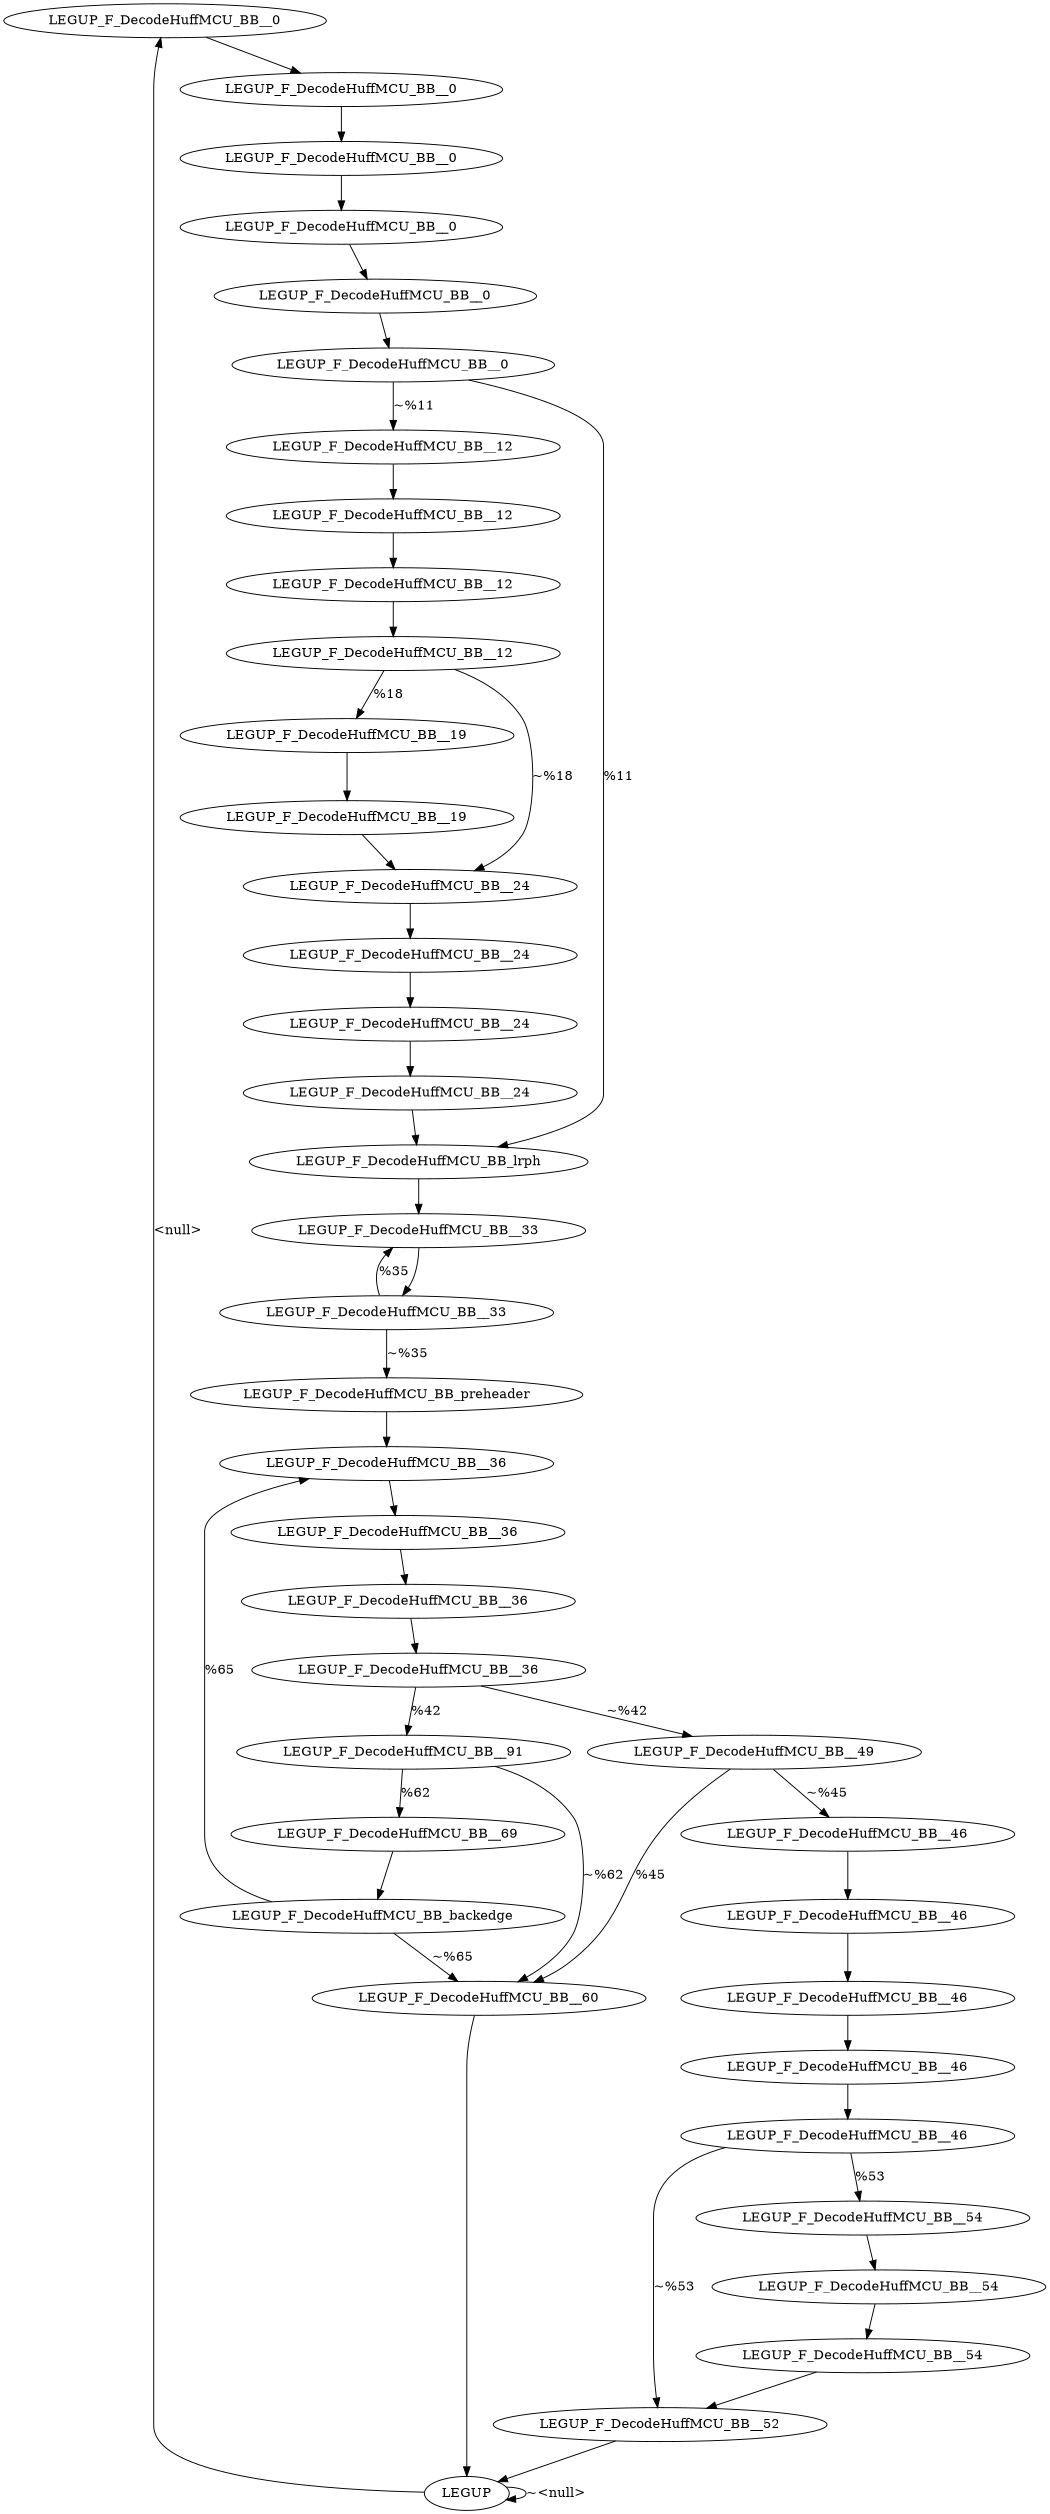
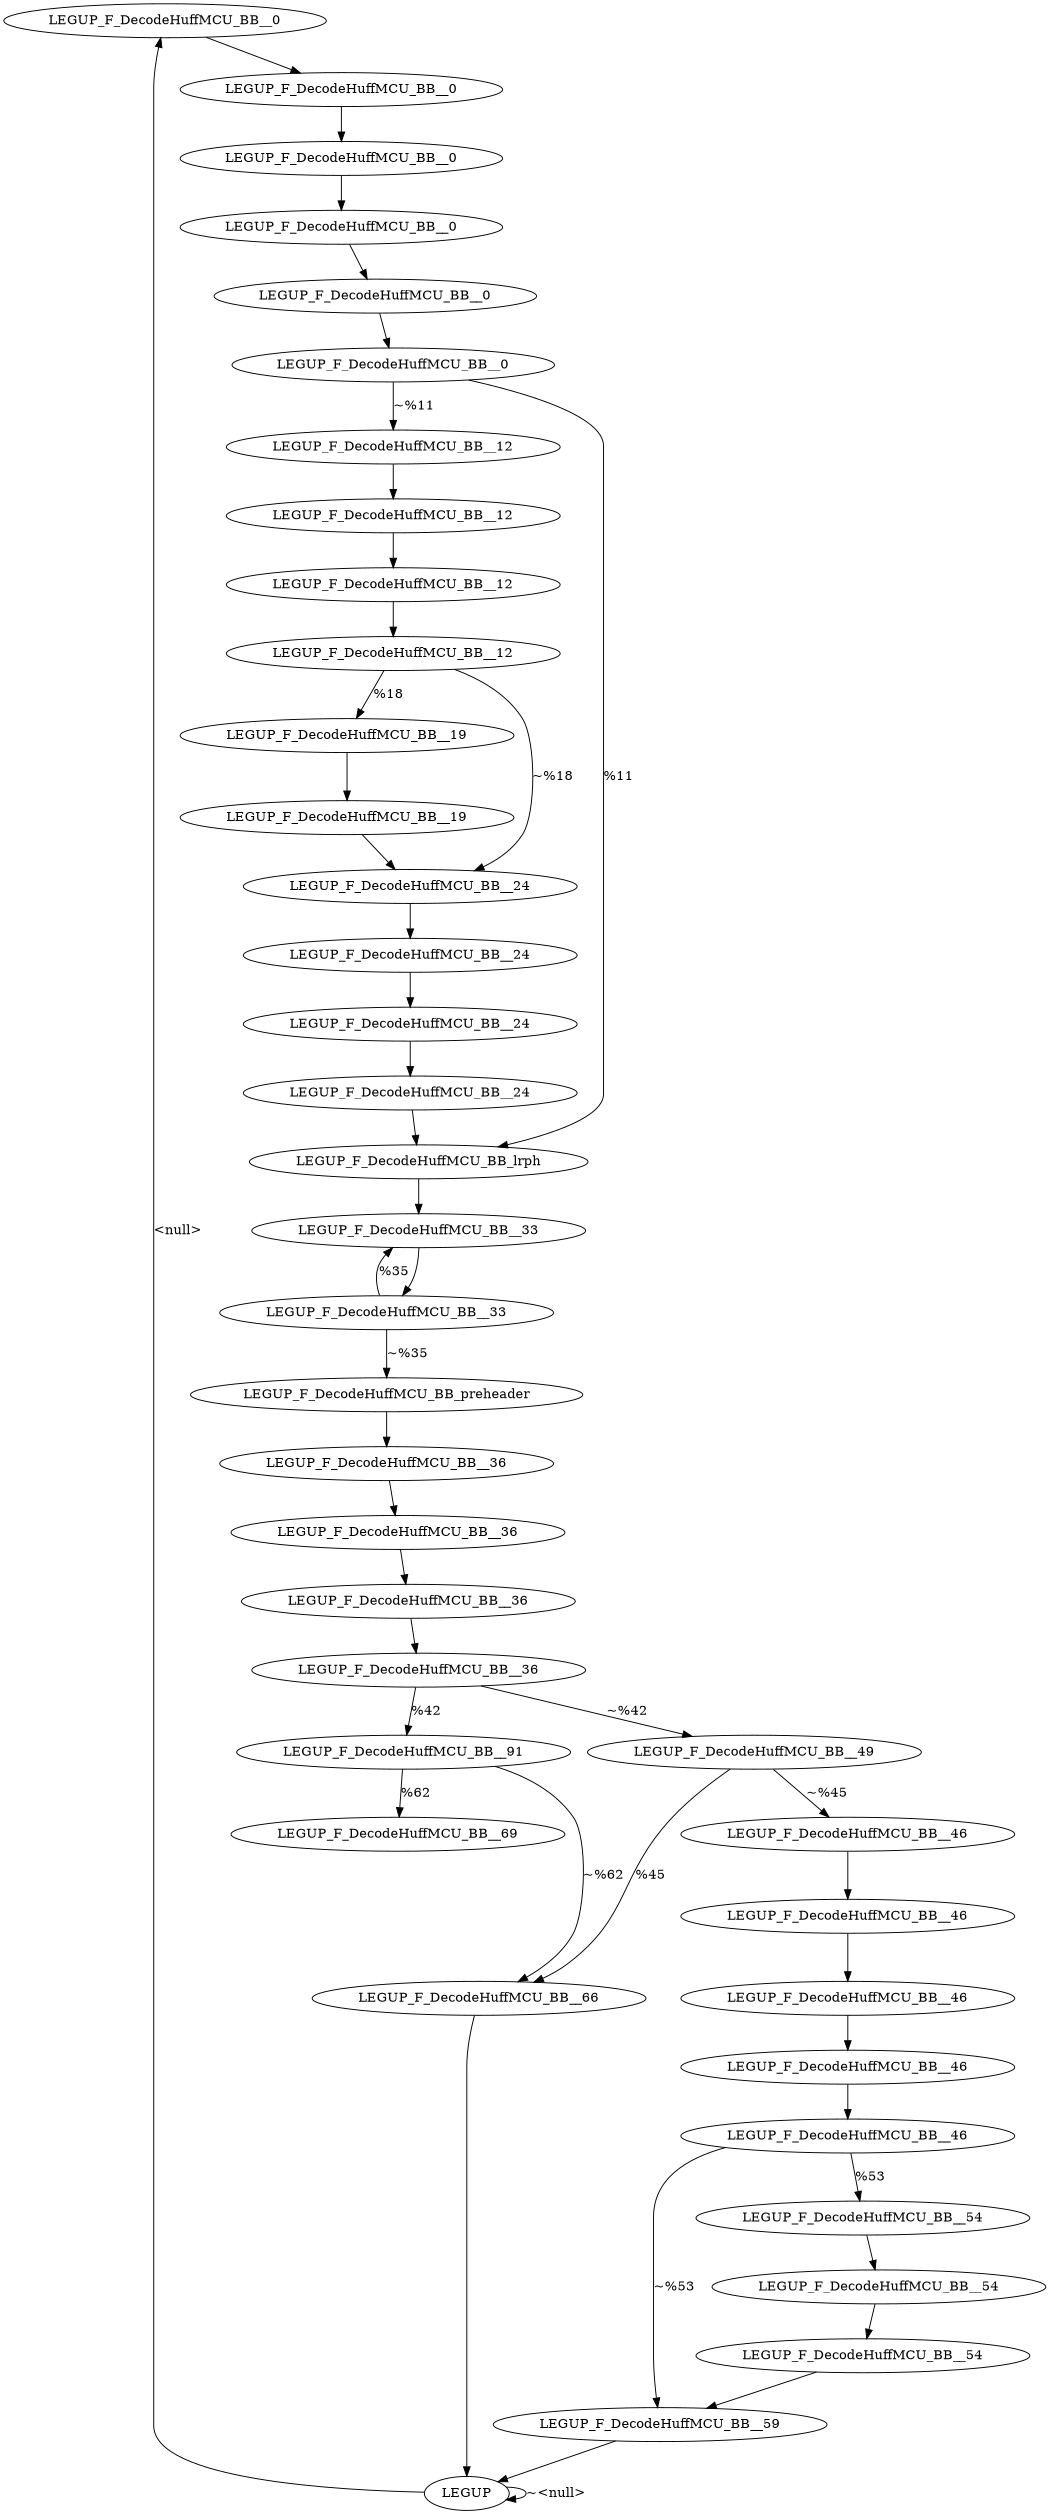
node "LEGUP_F_DecodeHuffMCU_BB_backedge": removed
node "LEGUP_F_DecodeHuffMCU_BB__60": label "LEGUP_F_DecodeHuffMCU_BB__60" -> "LEGUP_F_DecodeHuffMCU_BB__66"
node "LEGUP_F_DecodeHuffMCU_BB__52": label "LEGUP_F_DecodeHuffMCU_BB__52" -> "LEGUP_F_DecodeHuffMCU_BB__59"
